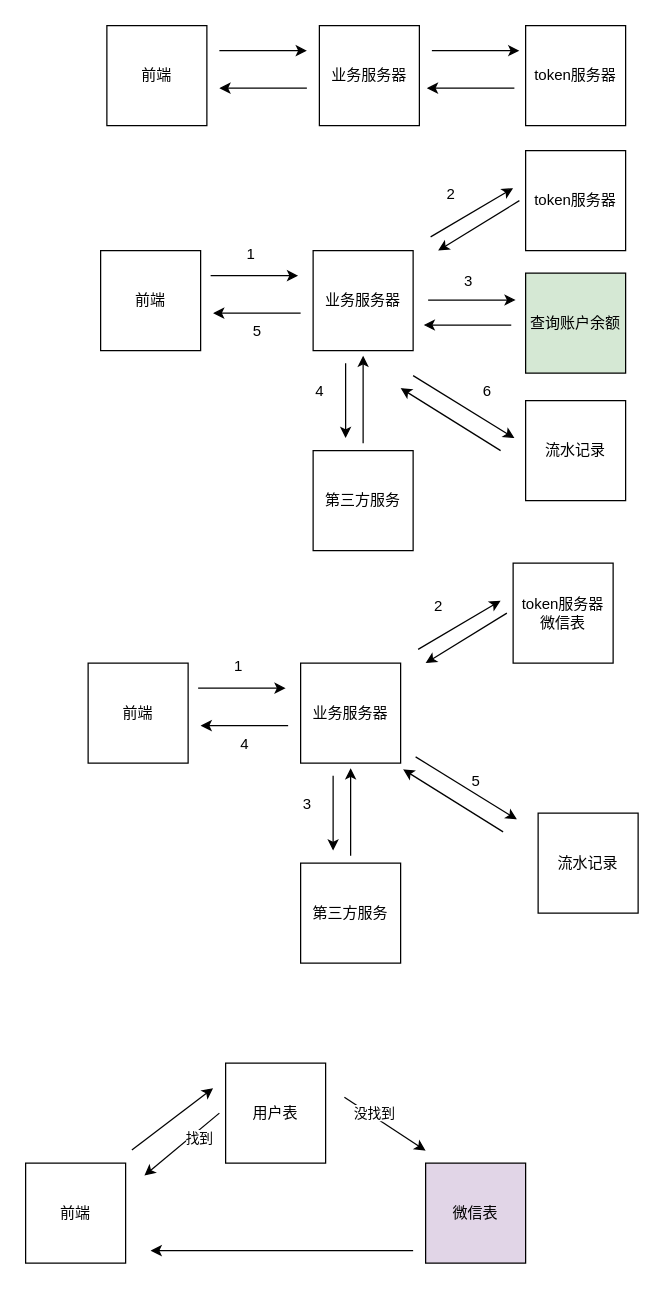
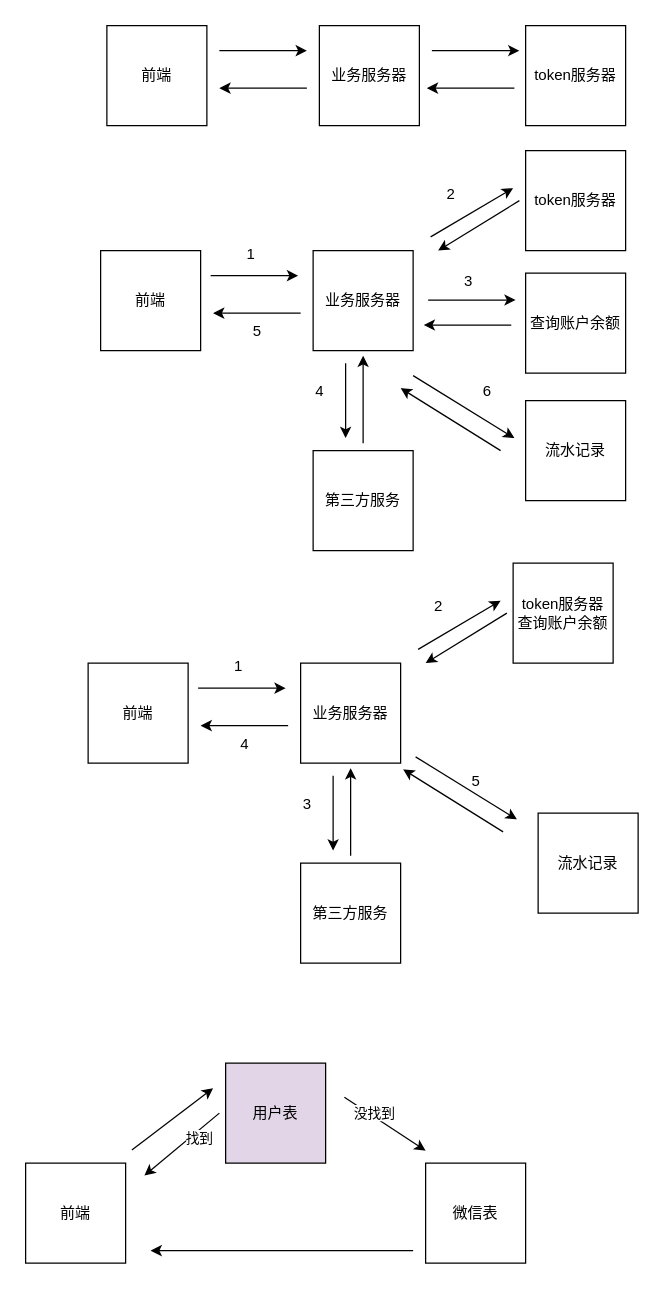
node "查询账户余额": fillcolor #d5e8d4 -> #ffffff
node "token服务器 微信表": label "token服务器 微信表" -> "token服务器 查询账户余额"
node "用户表": fillcolor #ffffff -> #e1d5e7
node "微信表": fillcolor #e1d5e7 -> #ffffff
